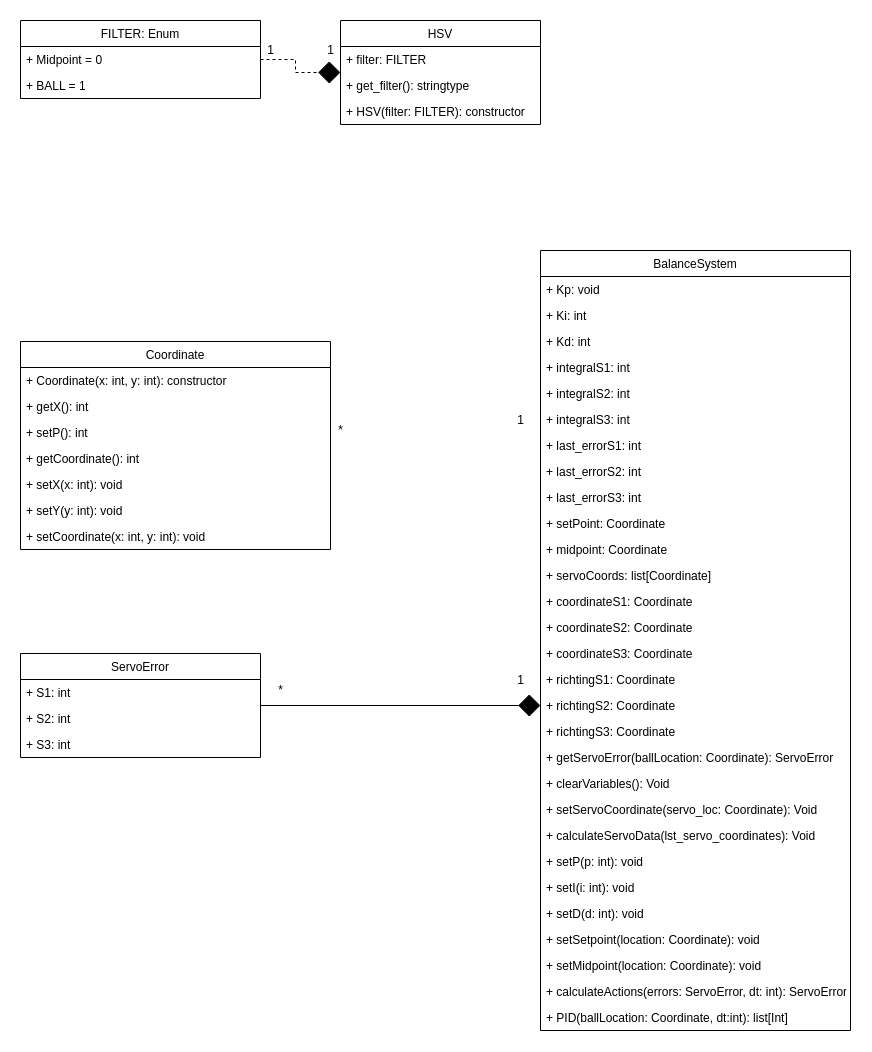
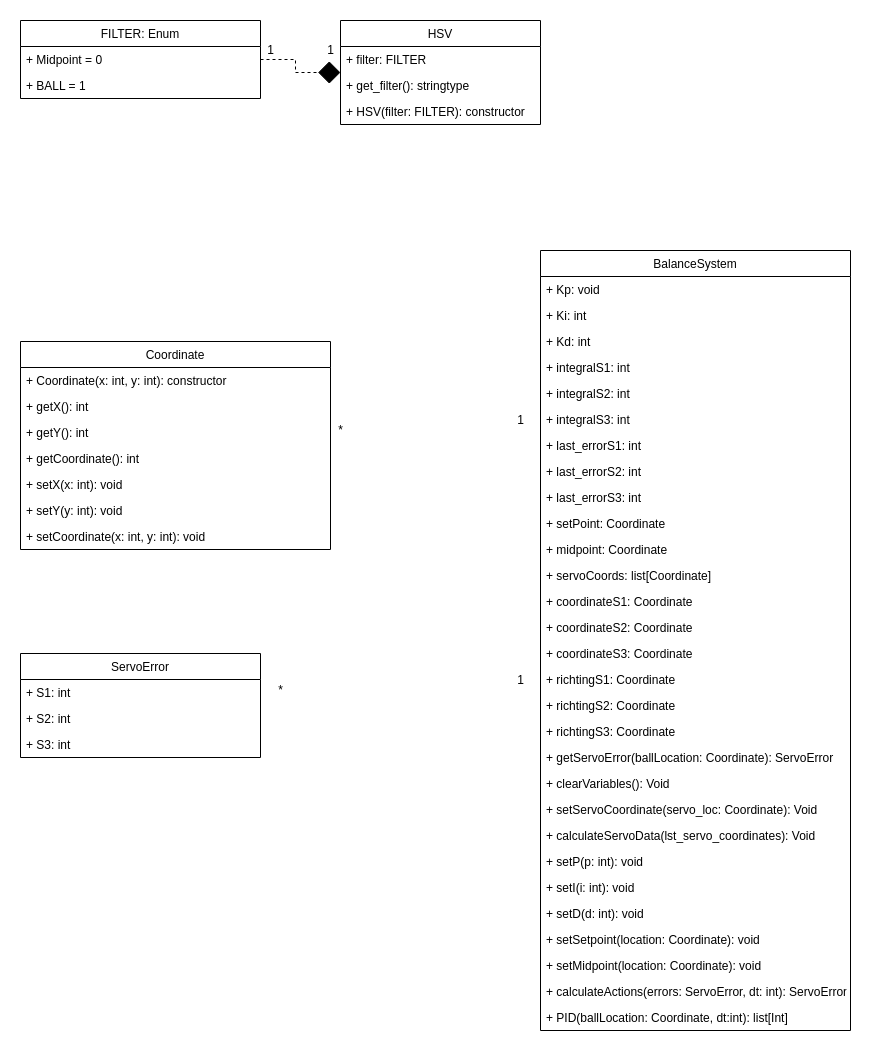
node "+ setP(): int": label "+ setP(): int" -> "+ getY(): int"
edge "ServoError" -> "+ richtingS2: Coordinate": removed
